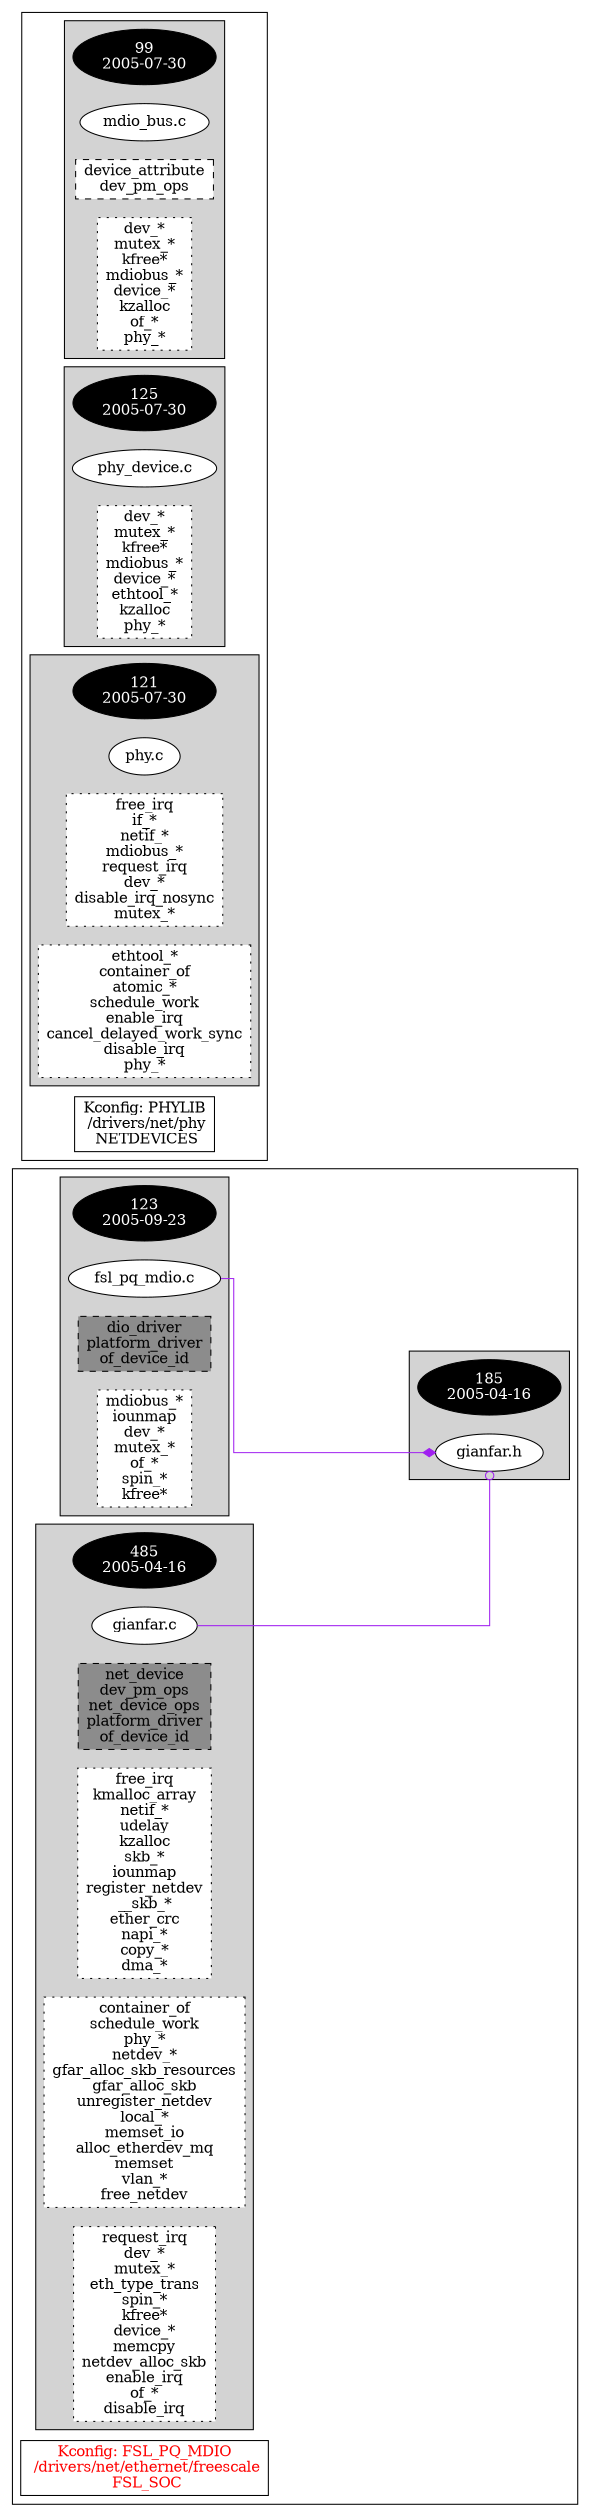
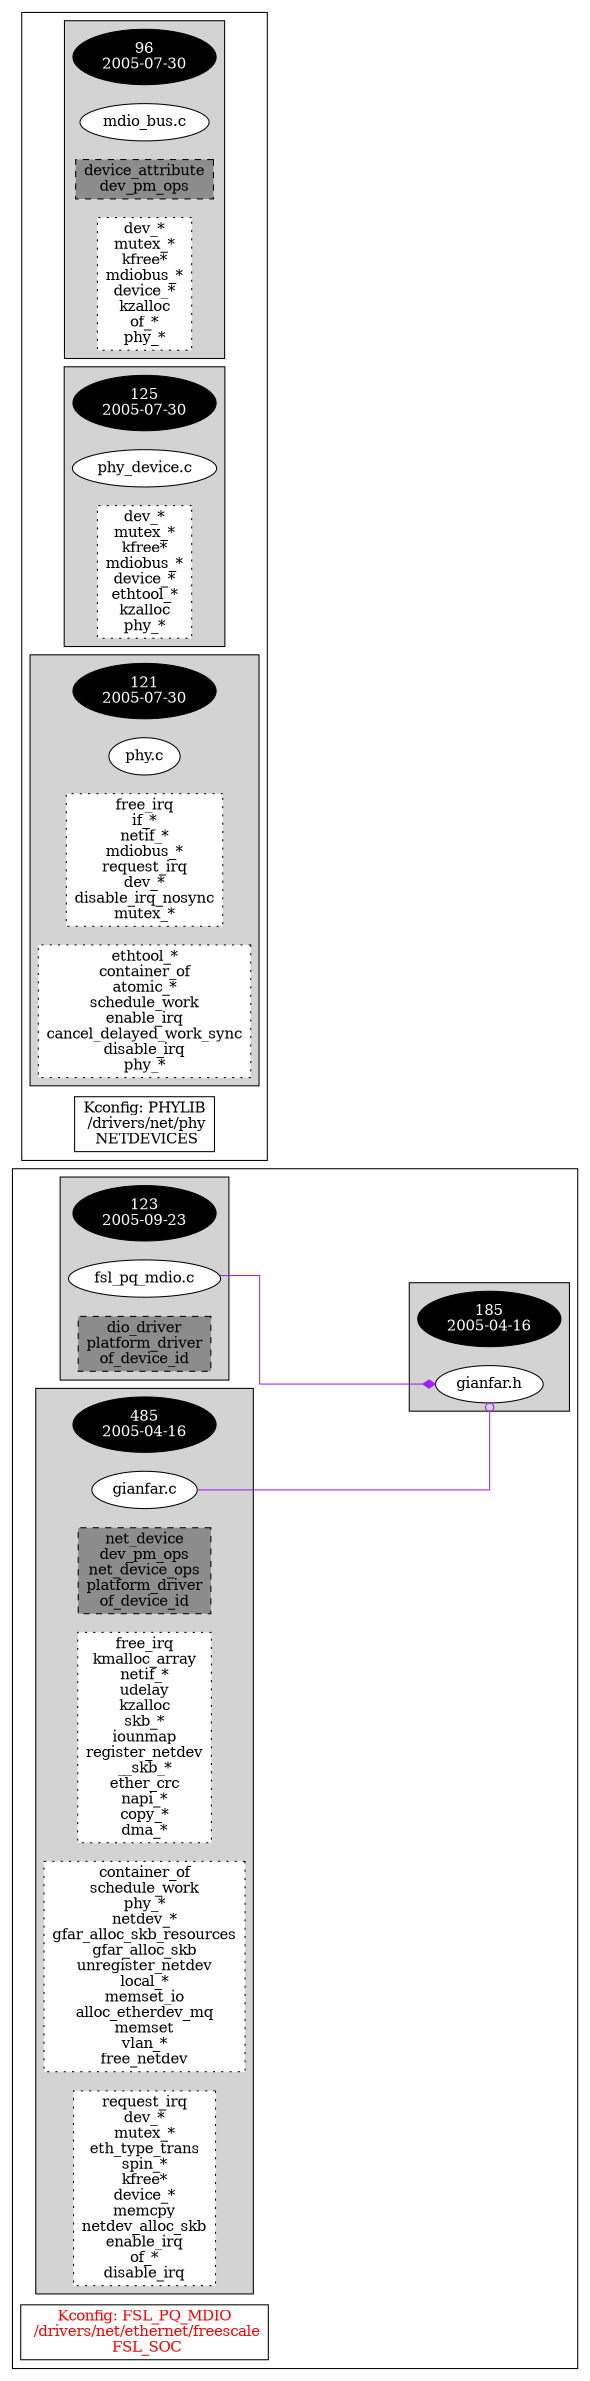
node "99 2005-07-30": label "99 2005-07-30" -> "96 2005-07-30"
node "device_attribute dev_pm_ops": fillcolor white -> grey55
node "mdiobus_* iounmap dev_* mutex_* of_* spin_* kfree*": removed
